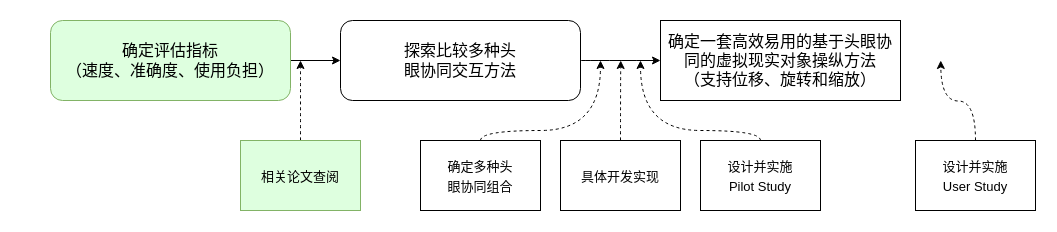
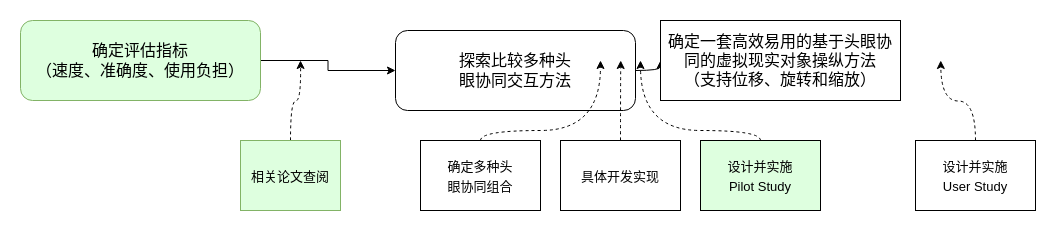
node "确定评估指标 （速度、准确度、使用负担）": moved (171, 61) -> (141, 61)
node "探索比较多种头 眼协同交互方法": moved (461, 61) -> (516, 71)
node "相关论文查阅": size 120x70 -> 100x70
node "设计并实施 Pilot Study": fillcolor #ffffff -> #deffdf
